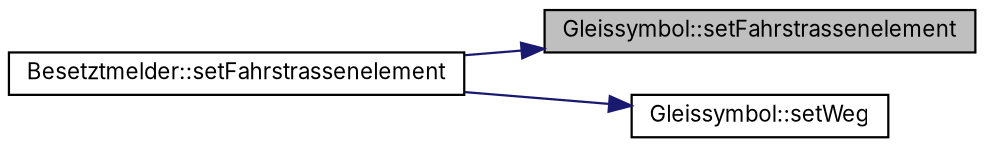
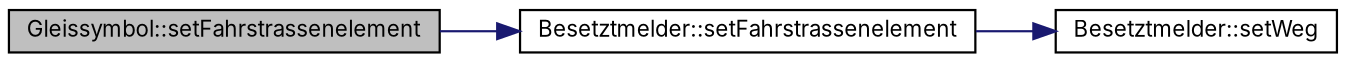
edge "Besetztmelder::setFahrstrassenelement" -> "Gleissymbol::setFahrstrassenelement": reversed
node "Gleissymbol::setWeg": label "Gleissymbol::setWeg" -> "Besetztmelder::setWeg"
